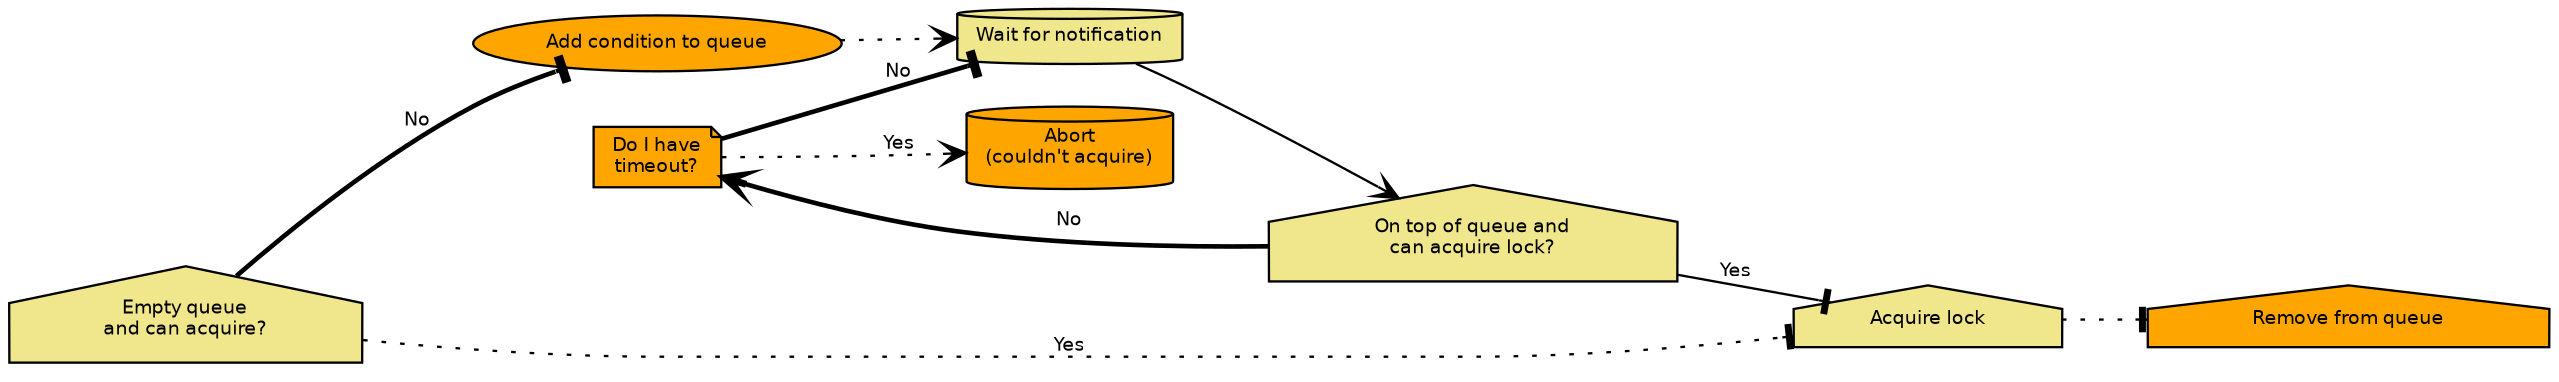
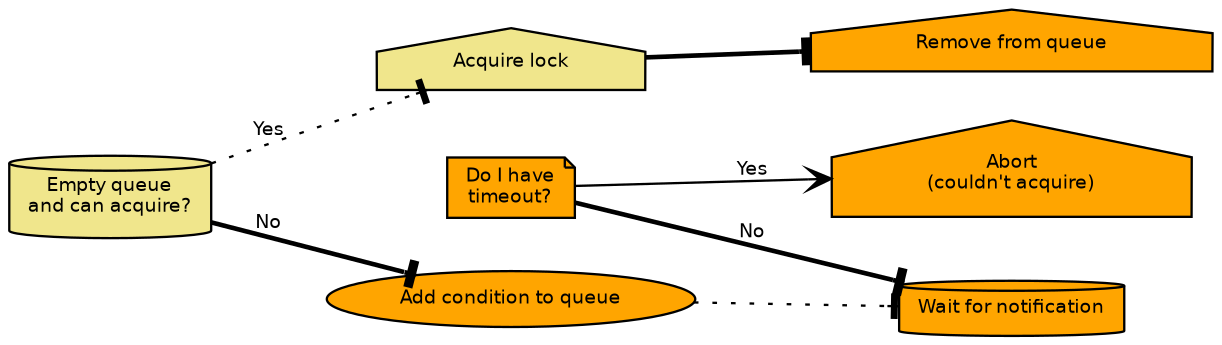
node "Wait for notification": fillcolor khaki -> orange
edge "Add condition to queue" -> "Wait for notification": arrowhead vee -> tee
node "Abort (couldn't acquire)": shape cylinder -> house
edge "Do I have timeout?" -> "Abort (couldn't acquire)": style dotted -> solid
node "On top of queue and can acquire lock?": removed
node "Empty queue and can acquire?": shape house -> cylinder
edge "Acquire lock" -> "Remove from queue": style dotted -> bold
